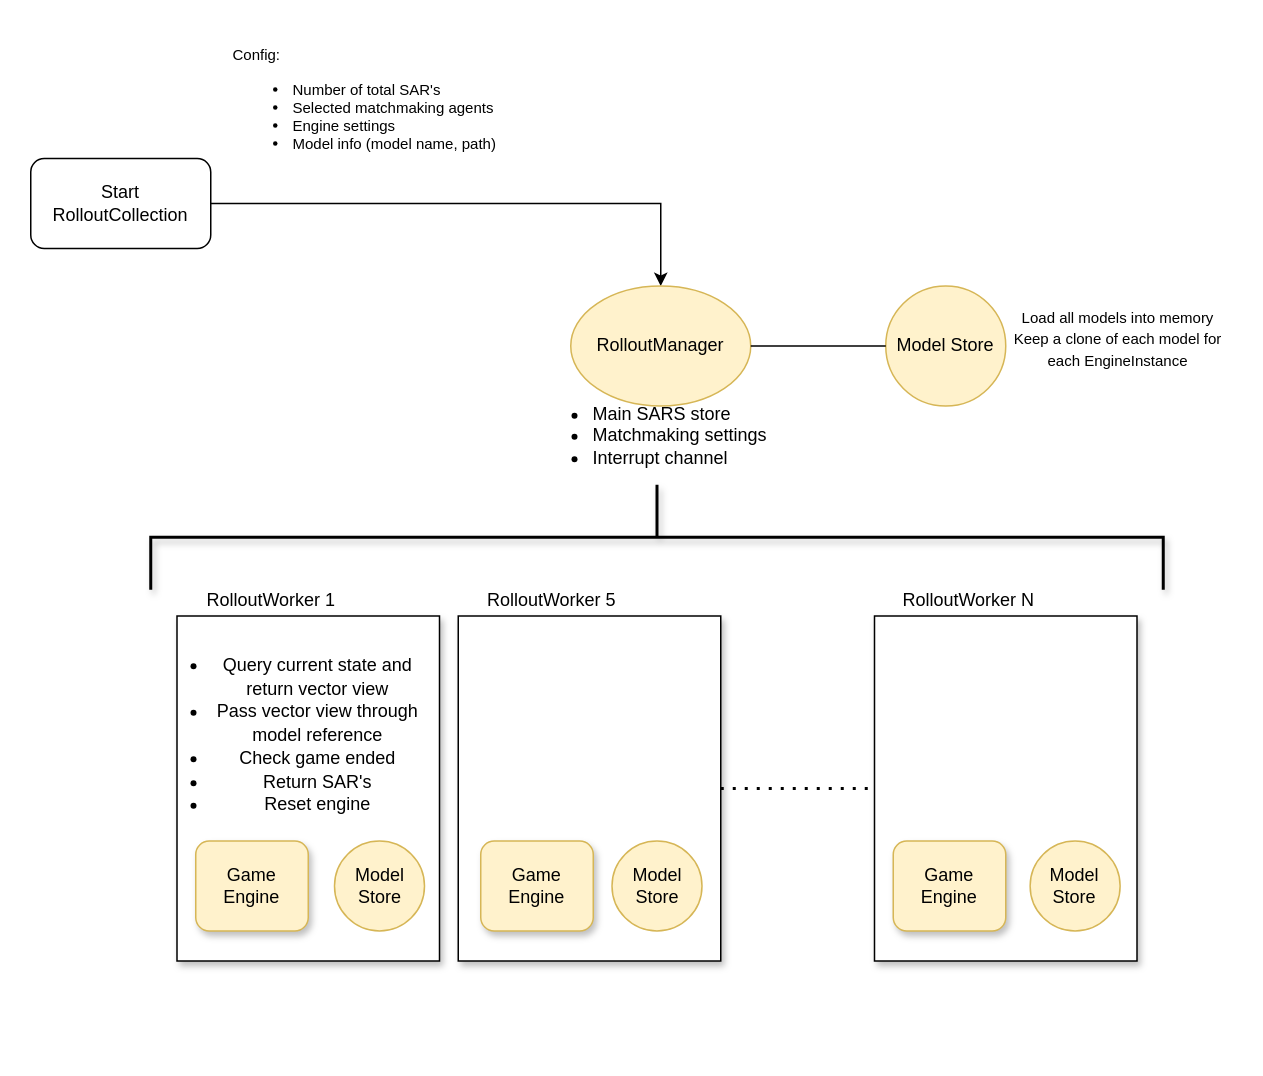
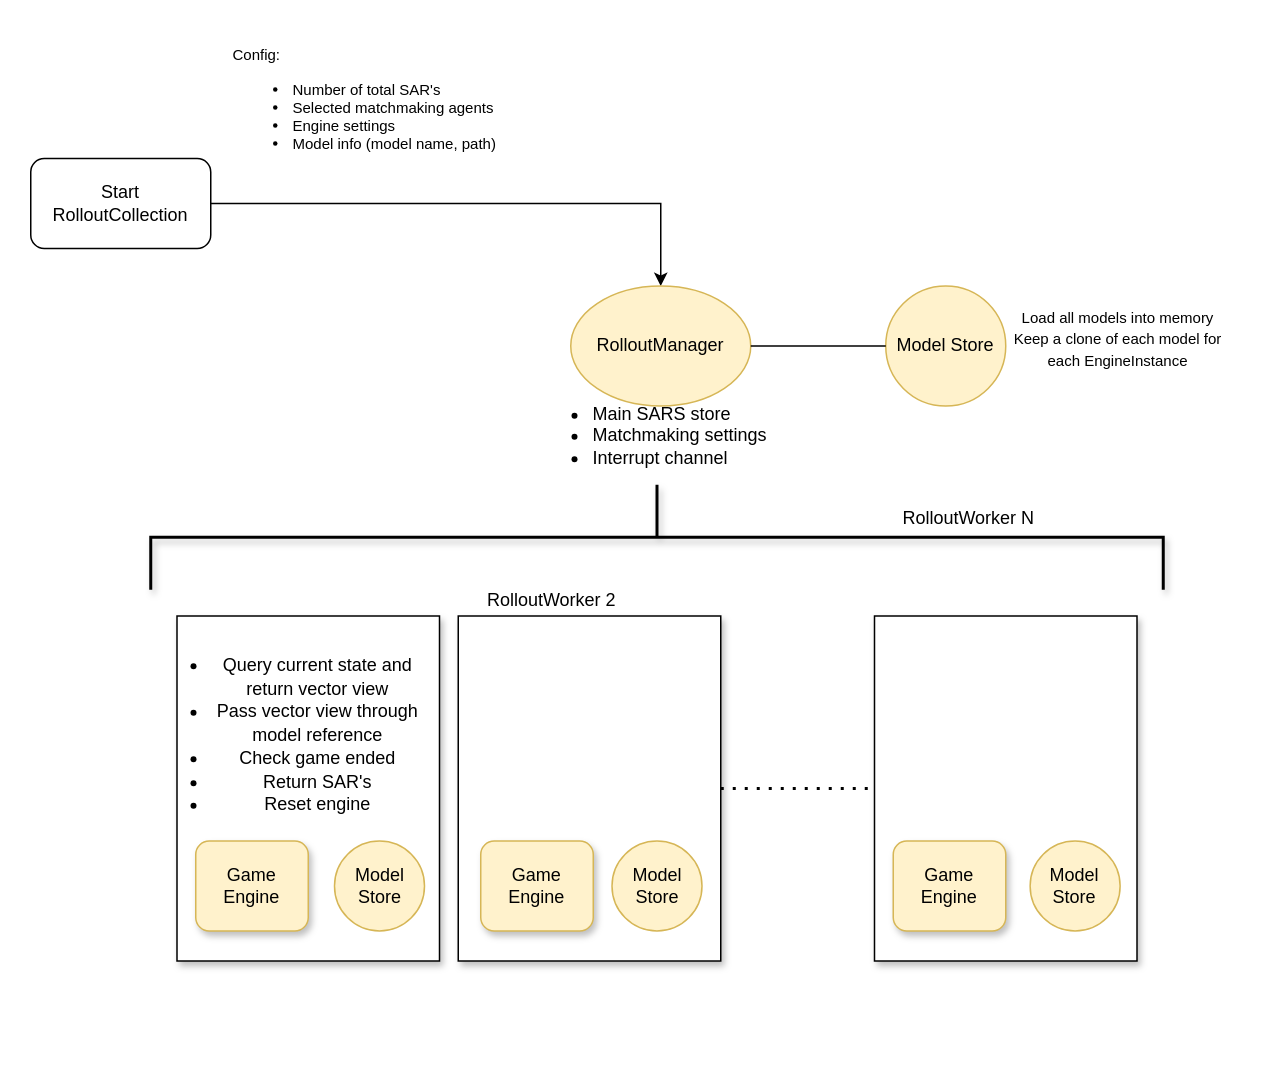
node "RolloutWorker 1": removed
node "RolloutWorker 5": label "RolloutWorker 5" -> "RolloutWorker 2"
node "RolloutWorker N": moved (968, 601) -> (968, 518)
